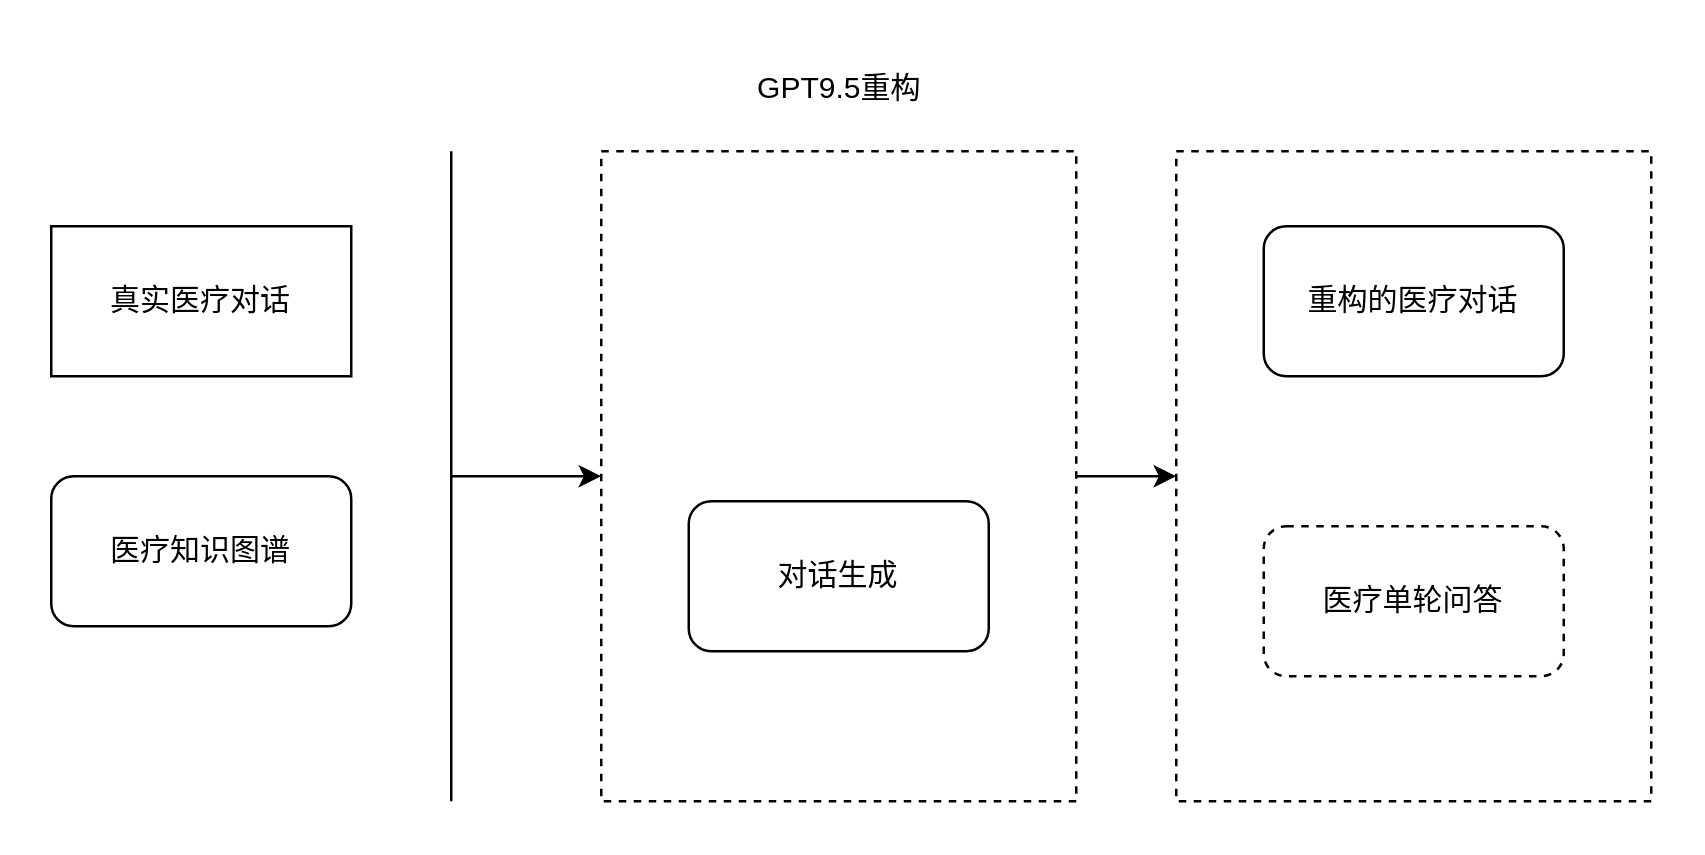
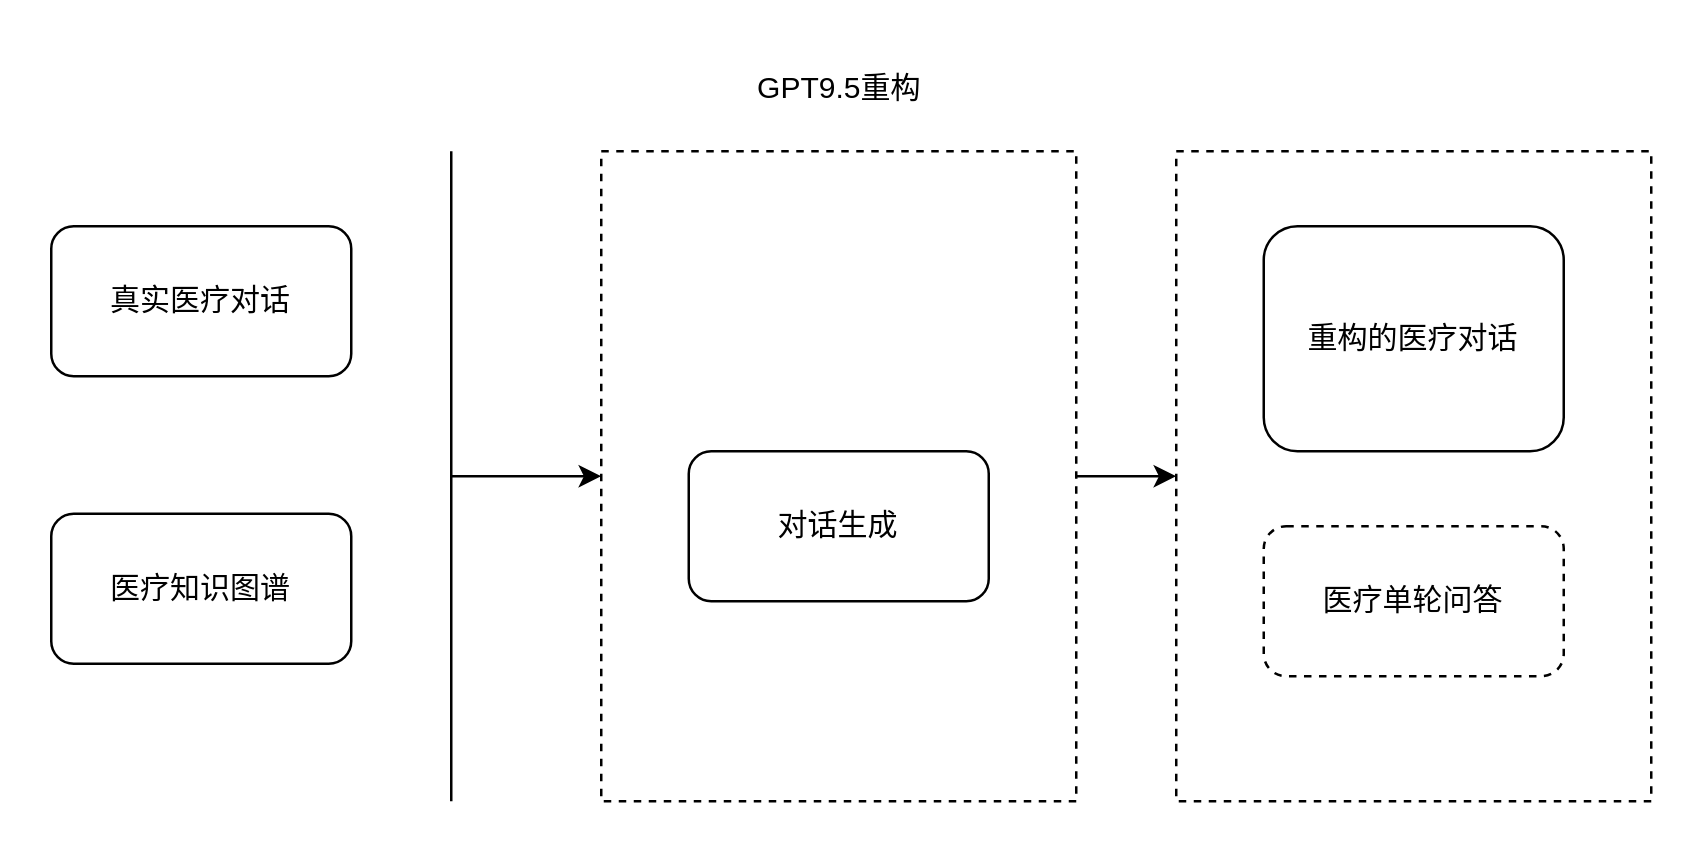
node "真实医疗对话": shape rectangle -> rounded rectangle
node "重构的医疗对话": size 300x150 -> 300x225
node "医疗知识图谱": moved (201, 551) -> (201, 589)
node "对话生成": moved (839, 576) -> (839, 526)
